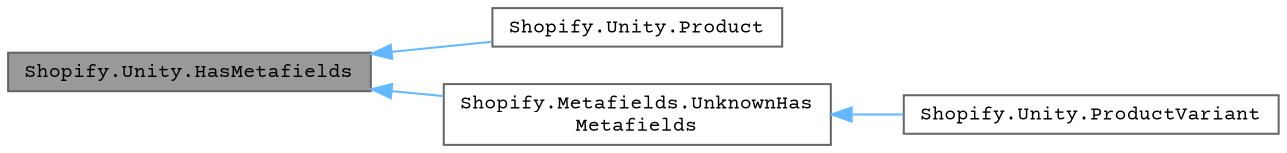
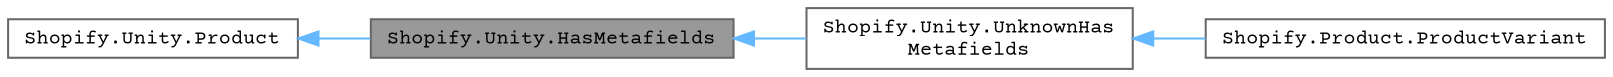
edge "Shopify.Unity.Product" -> "Shopify.Unity.HasMetafields": reversed
node "Shopify.Metafields.UnknownHas Metafields": label "Shopify.Metafields.UnknownHas Metafields" -> "Shopify.Unity.UnknownHas Metafields"
node "Shopify.Unity.ProductVariant": label "Shopify.Unity.ProductVariant" -> "Shopify.Product.ProductVariant"
